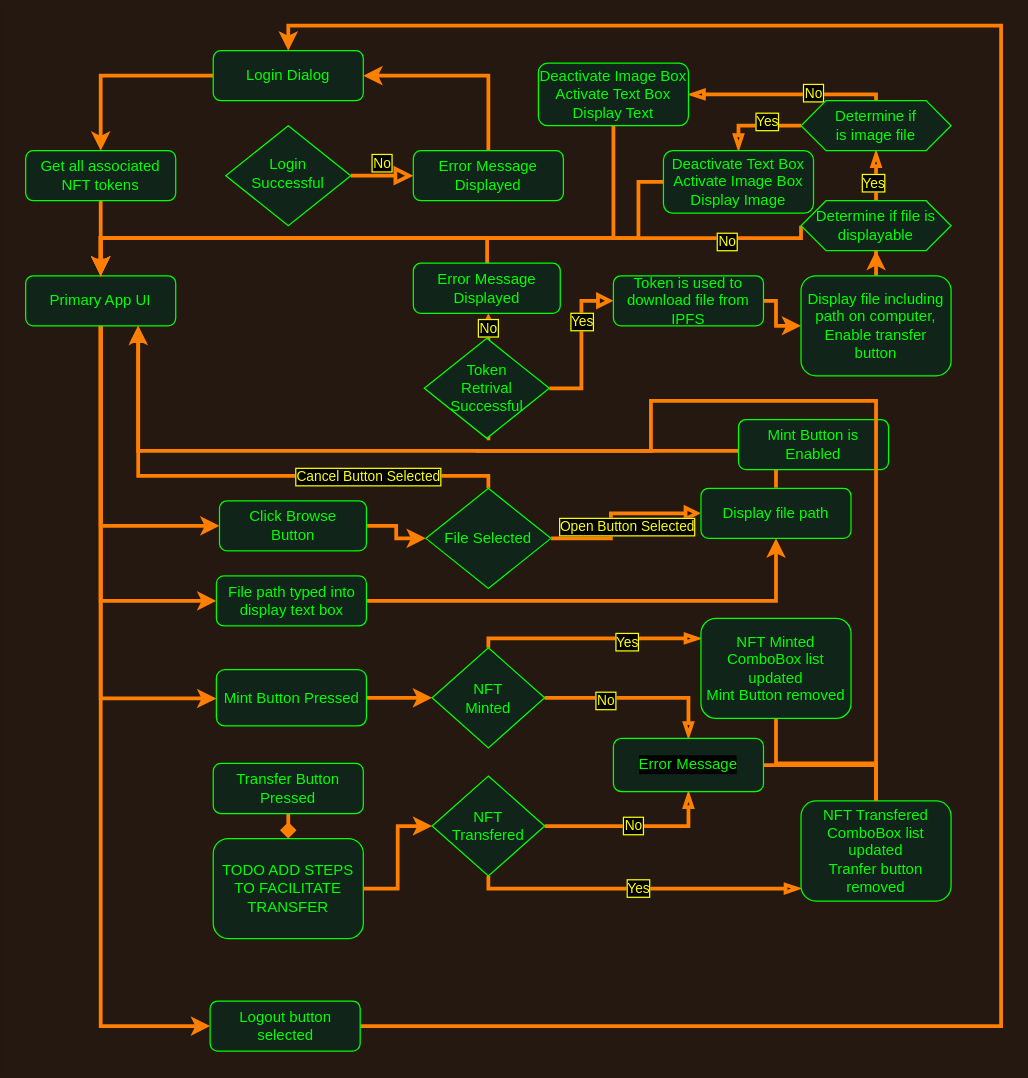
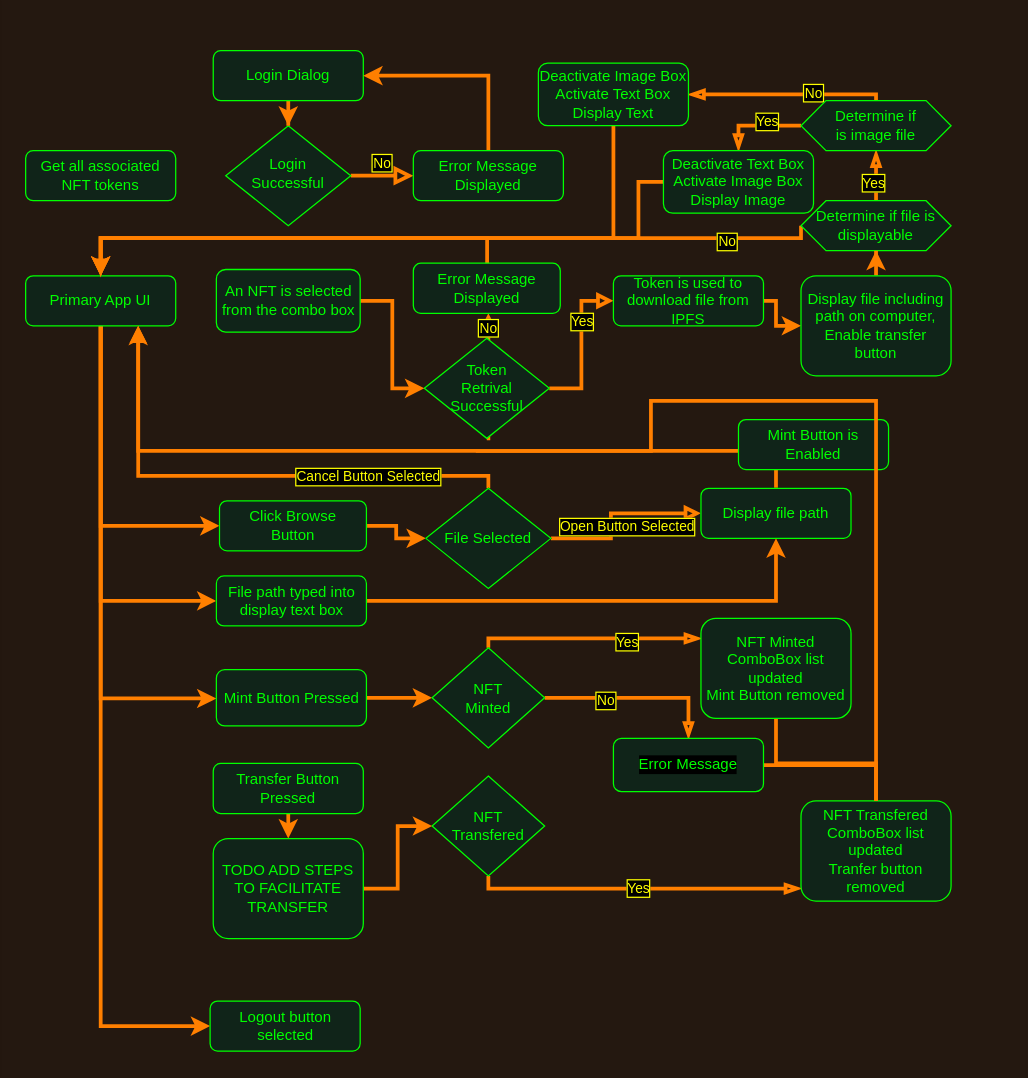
edge "Login Dialog" -> "Get all associated NFT tokens": now "Login Dialog" -> "Login Successful"
edge "Get all associated NFT tokens" -> "Primary App UI": removed
node "An NFT is selected from the combo box": added
edge "An NFT is selected from the combo box" -> "Token Retrival Successful": added
edge "Logout button selected" -> "Login Dialog": removed
edge "Transfer Button Pressed" -> "TODO ADD STEPS TO FACILITATE TRANSFER": arrowhead diamond -> classic
edge "NFT Transfered" -> "Error Message": removed, label "No"
